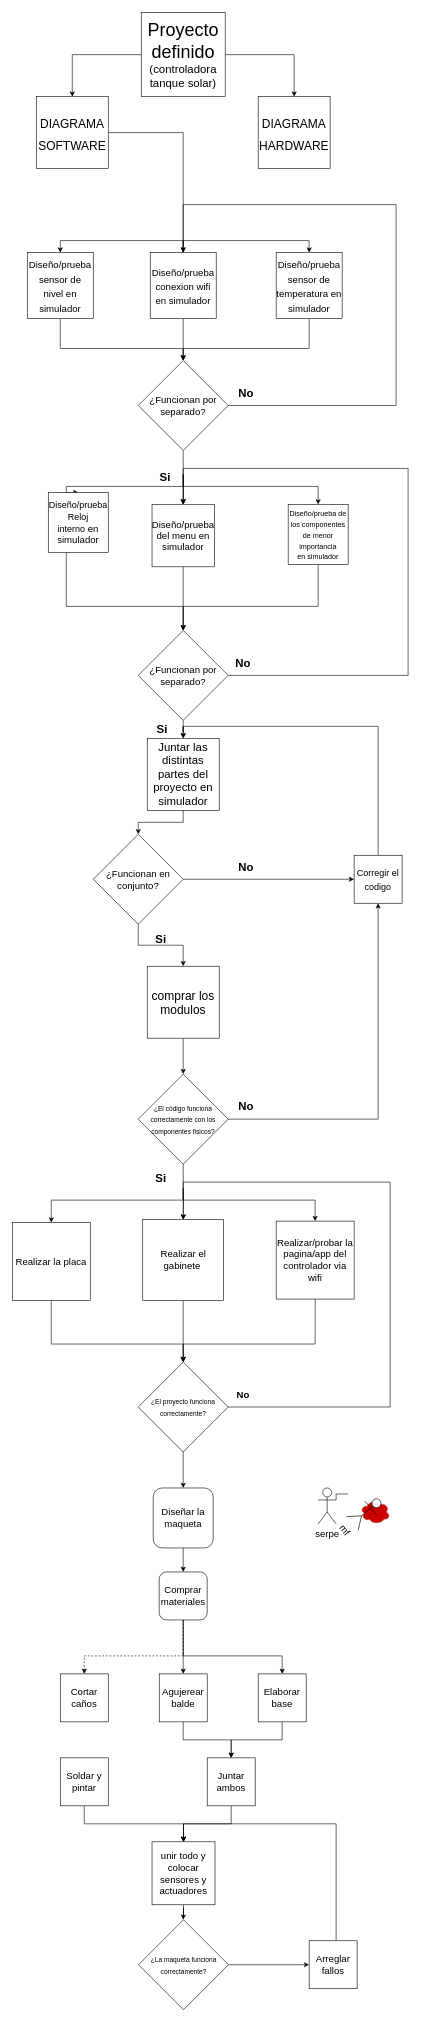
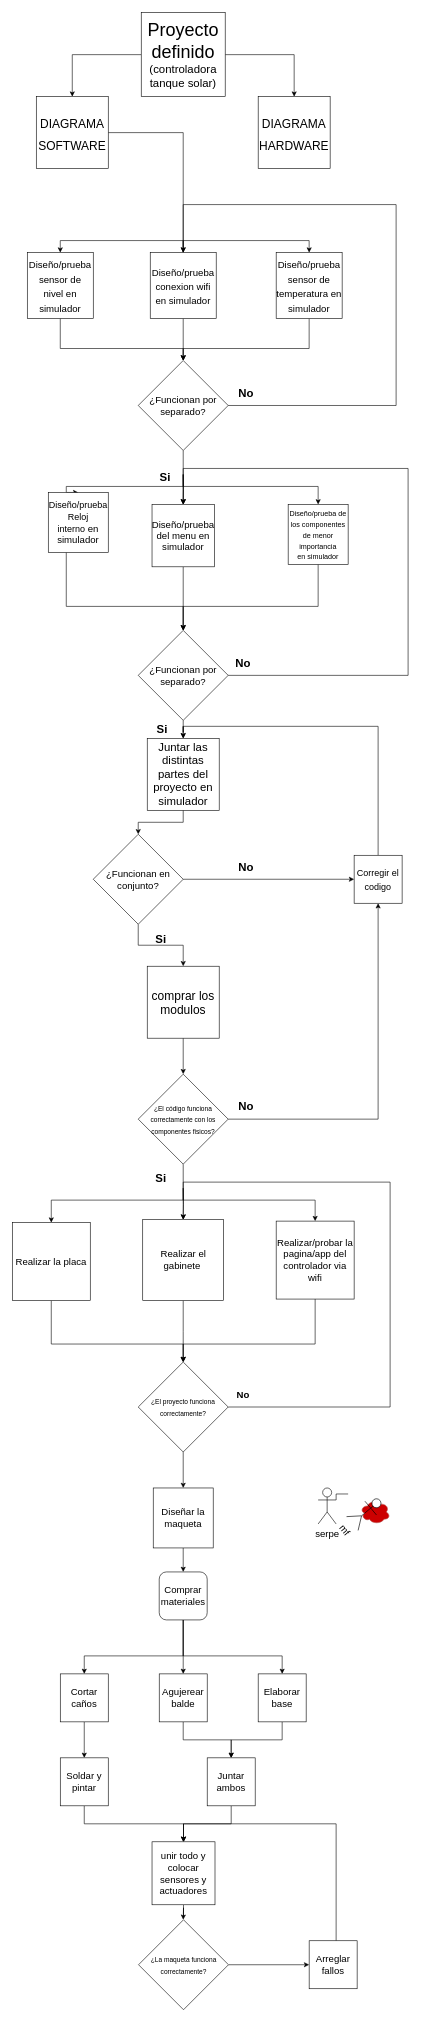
node "Diseñar la maqueta": shape rounded rectangle -> rectangle
edge "Comprar materiales" -> "Cortar caños": style dashed -> solid
edge "Cortar caños" -> "Soldar y pintar": added
